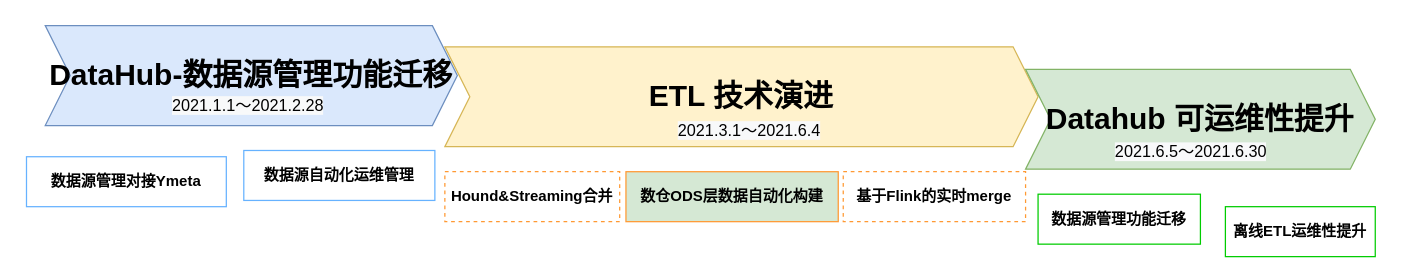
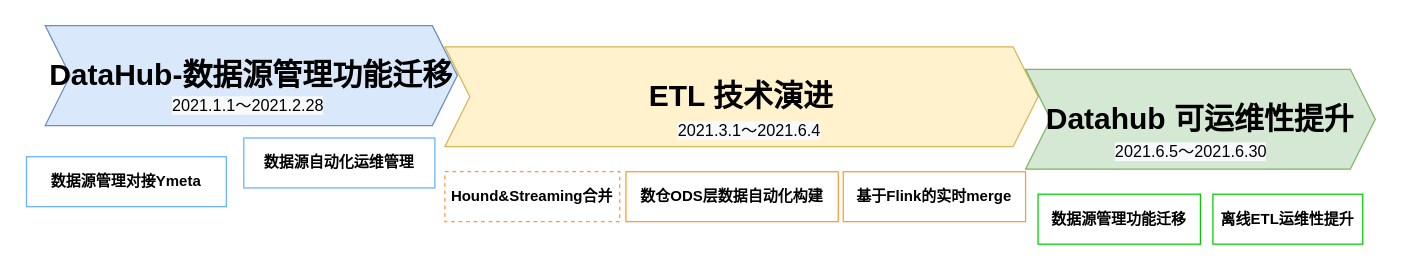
node "数据源自动化运维管理": moved (339, 176) -> (339, 163)
node "数仓ODS层数据自动化构建": fillcolor #d5e8d4 -> #ffffff
node "基于Flink的实时merge": style dashed -> solid
node "离线ETL运维性提升": moved (1301, 232) -> (1288, 219)
